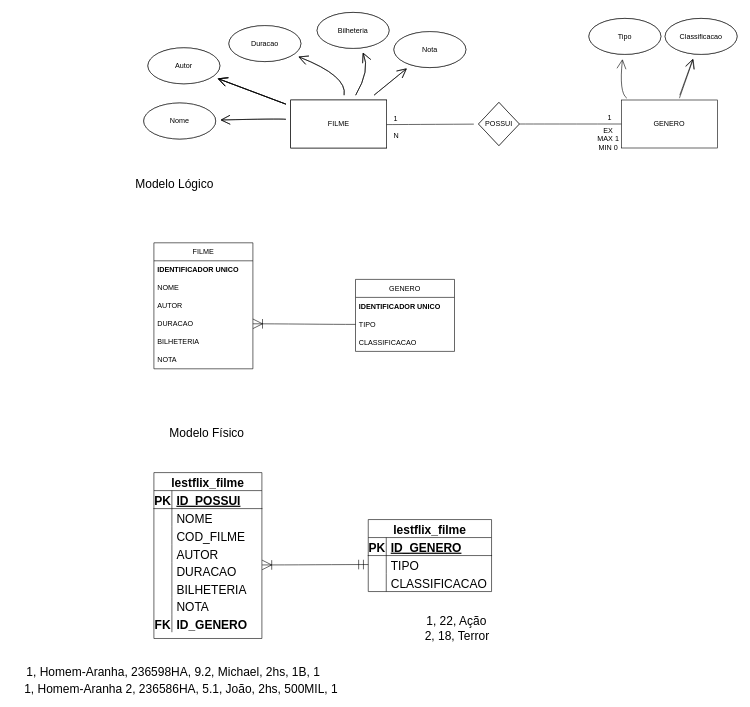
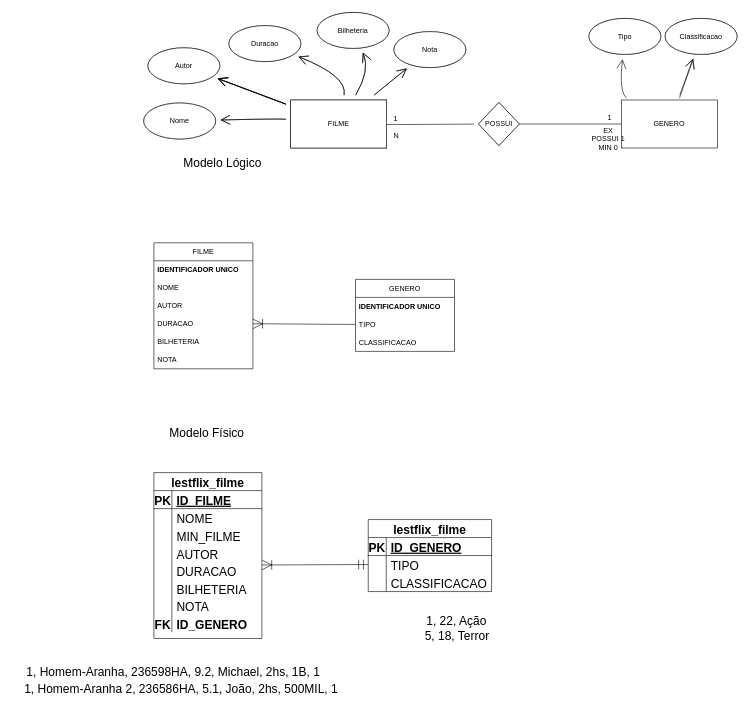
node "EX MAX 1 MIN 0": label "EX MAX 1 MIN 0" -> "EX POSSUI 1 MIN 0"
node "Modelo Lógico": moved (175, 183) -> (223, 162)
node "ID_POSSUI": label "ID_POSSUI" -> "ID_FILME"
node "COD_FILME": label "COD_FILME" -> "MIN_FILME"
node "2, 18, Terror": label "2, 18, Terror" -> "5, 18, Terror"
